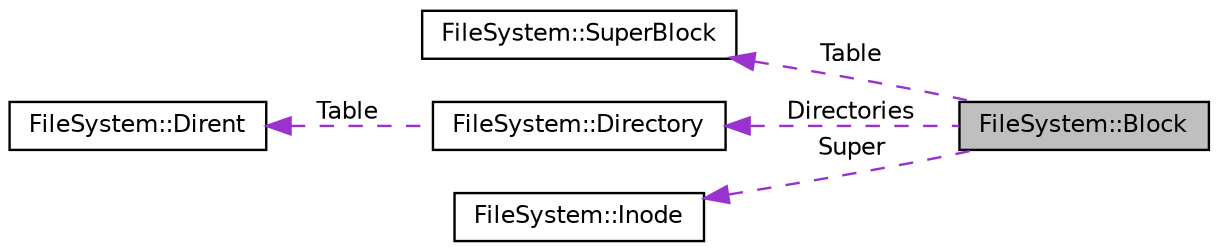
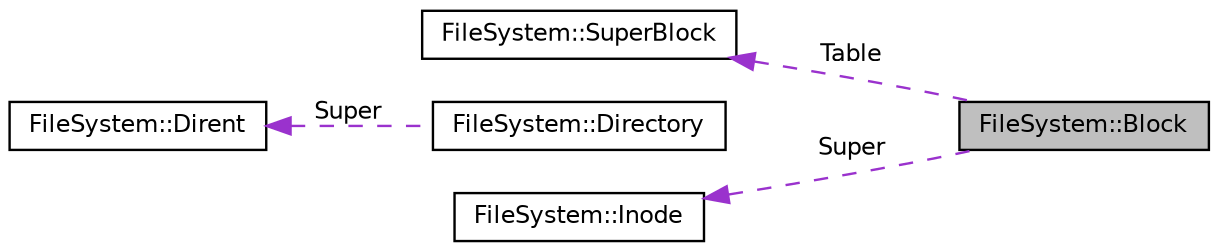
edge "FileSystem::Directory" -> "FileSystem::Dirent": label " Table" -> " Super"
edge "FileSystem::Block" -> "FileSystem::Directory": removed, label "Directories"
